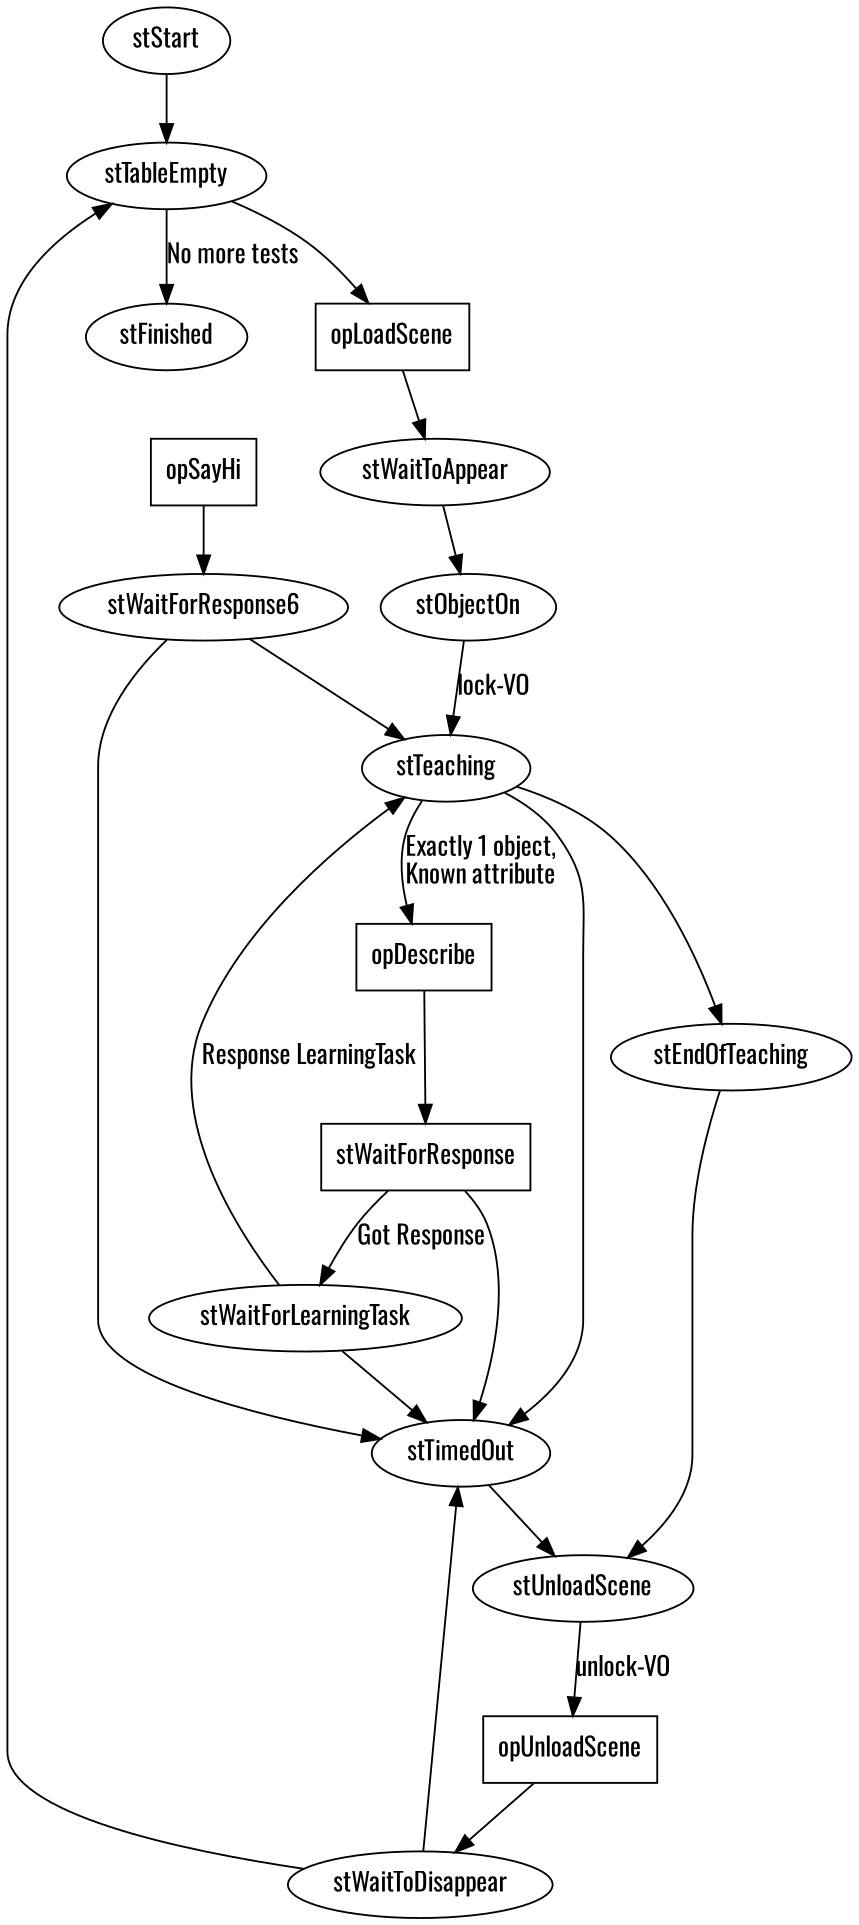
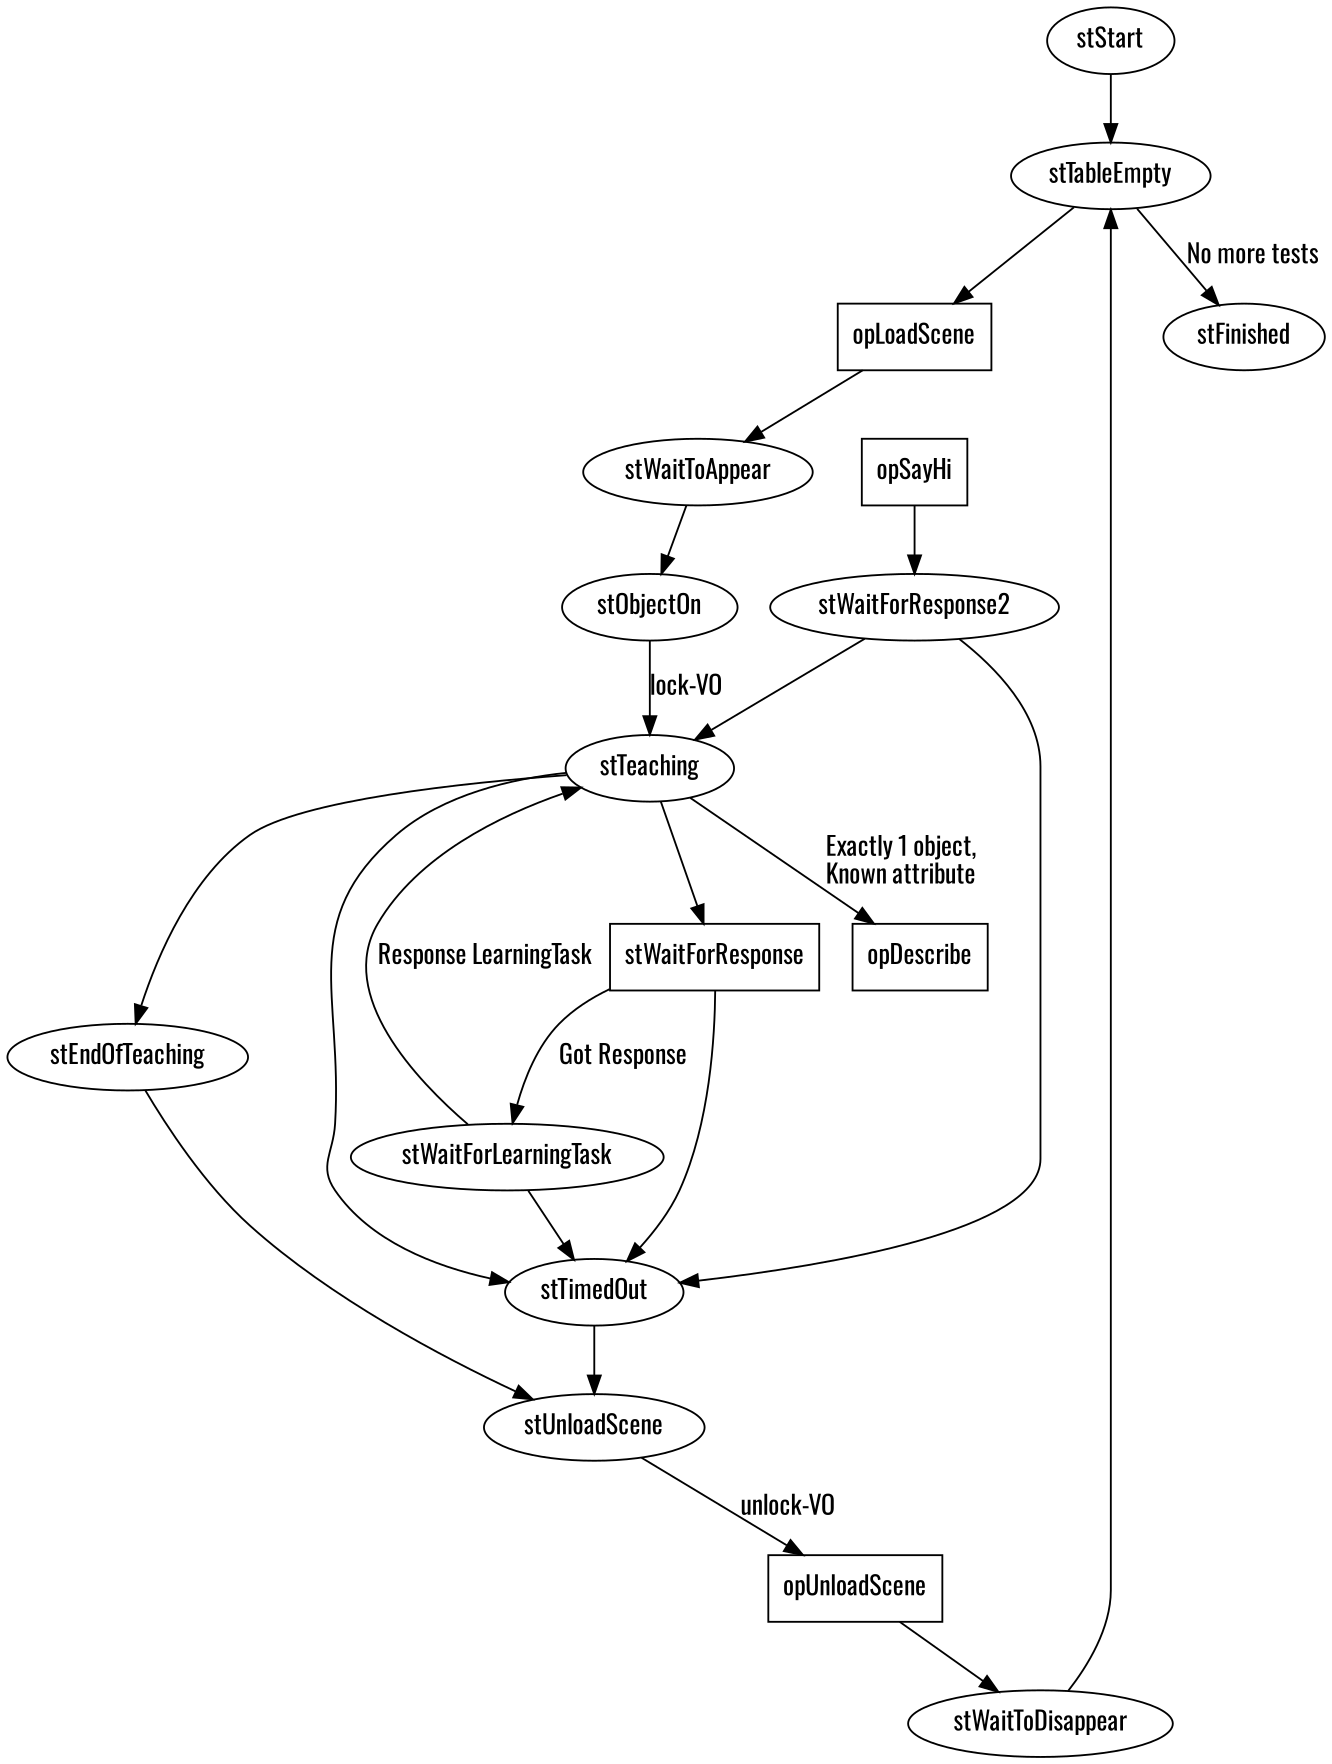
node "stWaitForResponse6": label "stWaitForResponse6" -> "stWaitForResponse2"
edge "opDescribe" -> "stWaitForResponse": now "stTeaching" -> "stWaitForResponse"
edge "stWaitToDisappear" -> "stTimedOut": removed
